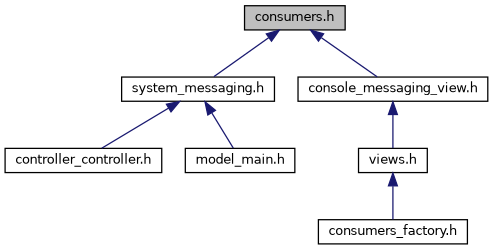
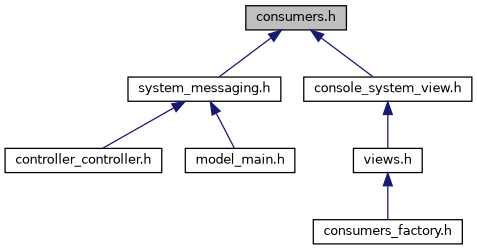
node "console_messaging_view.h": label "console_messaging_view.h" -> "console_system_view.h"
